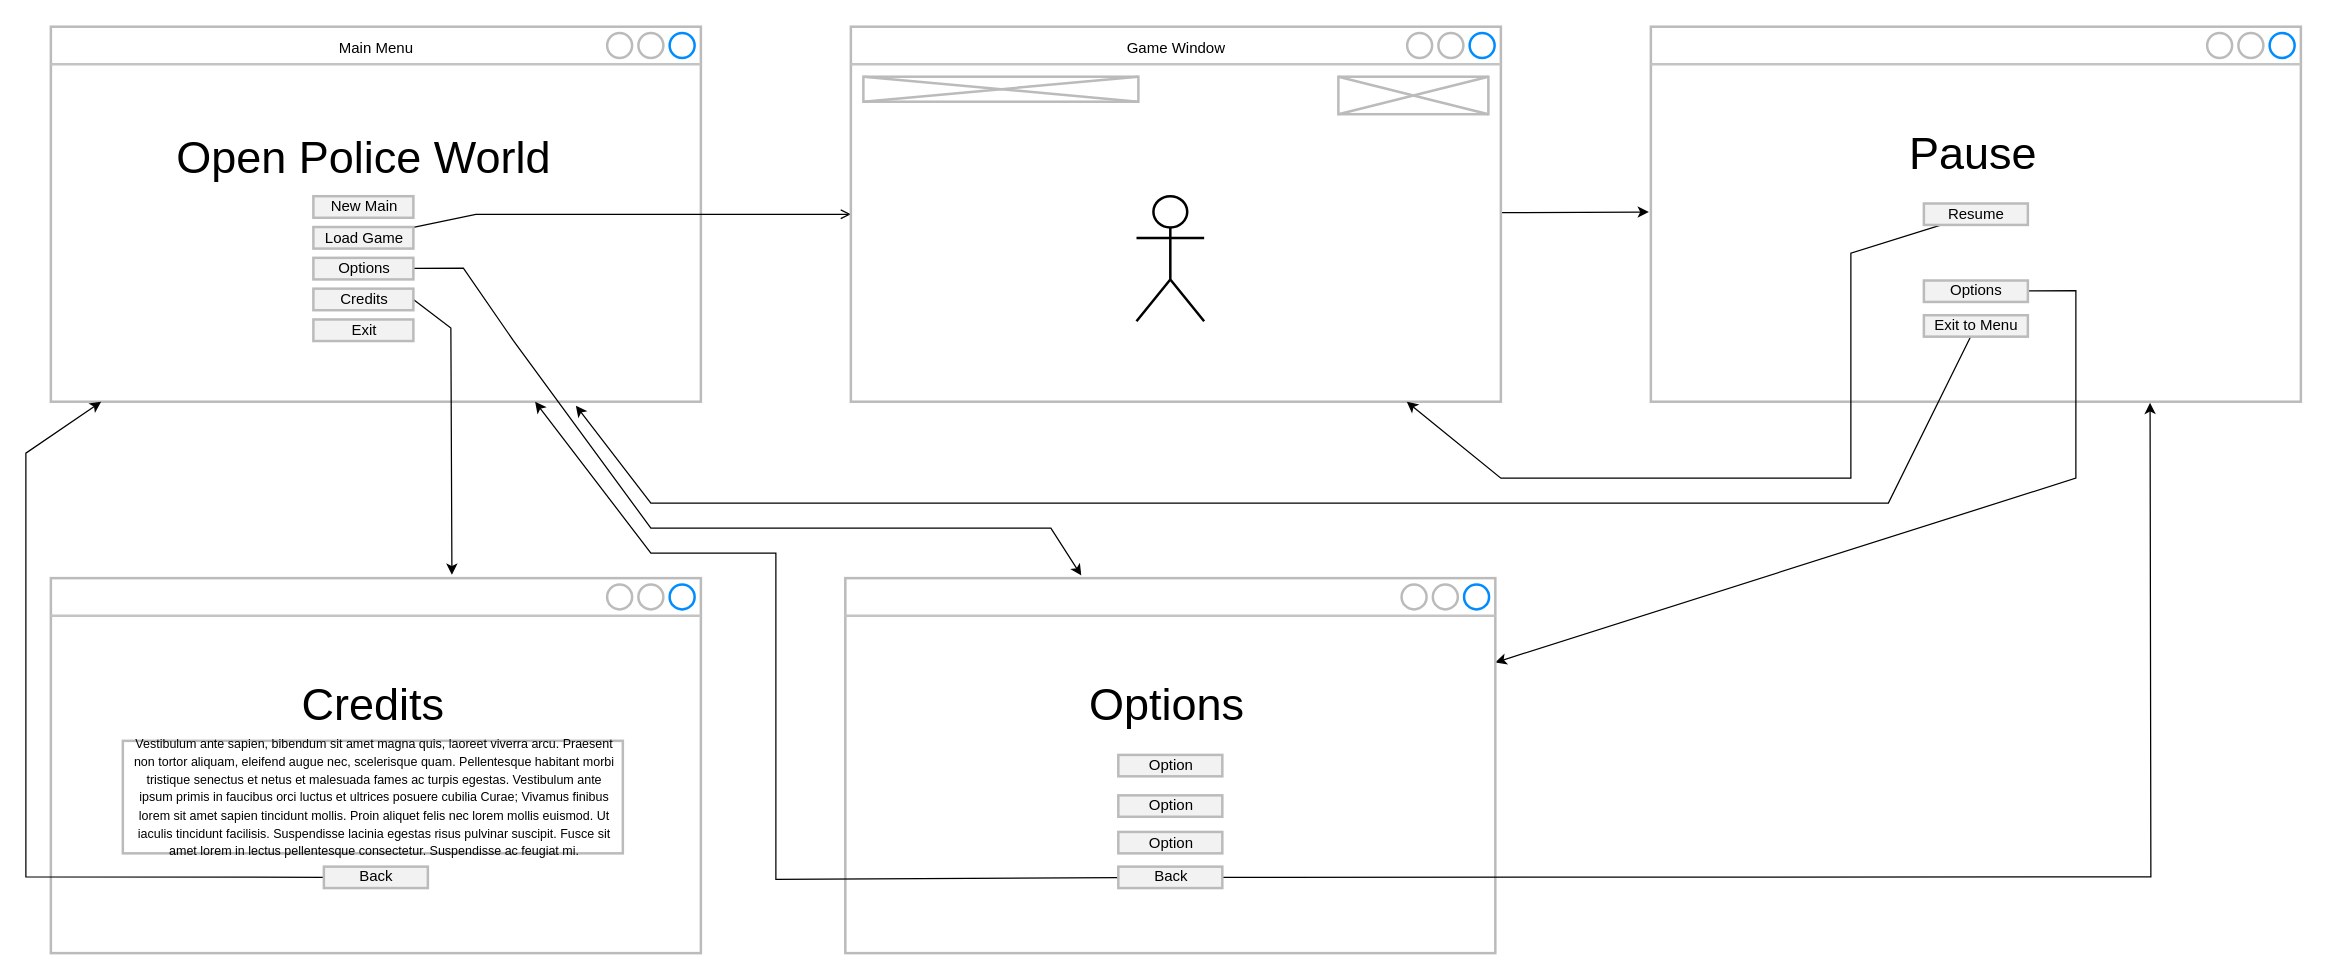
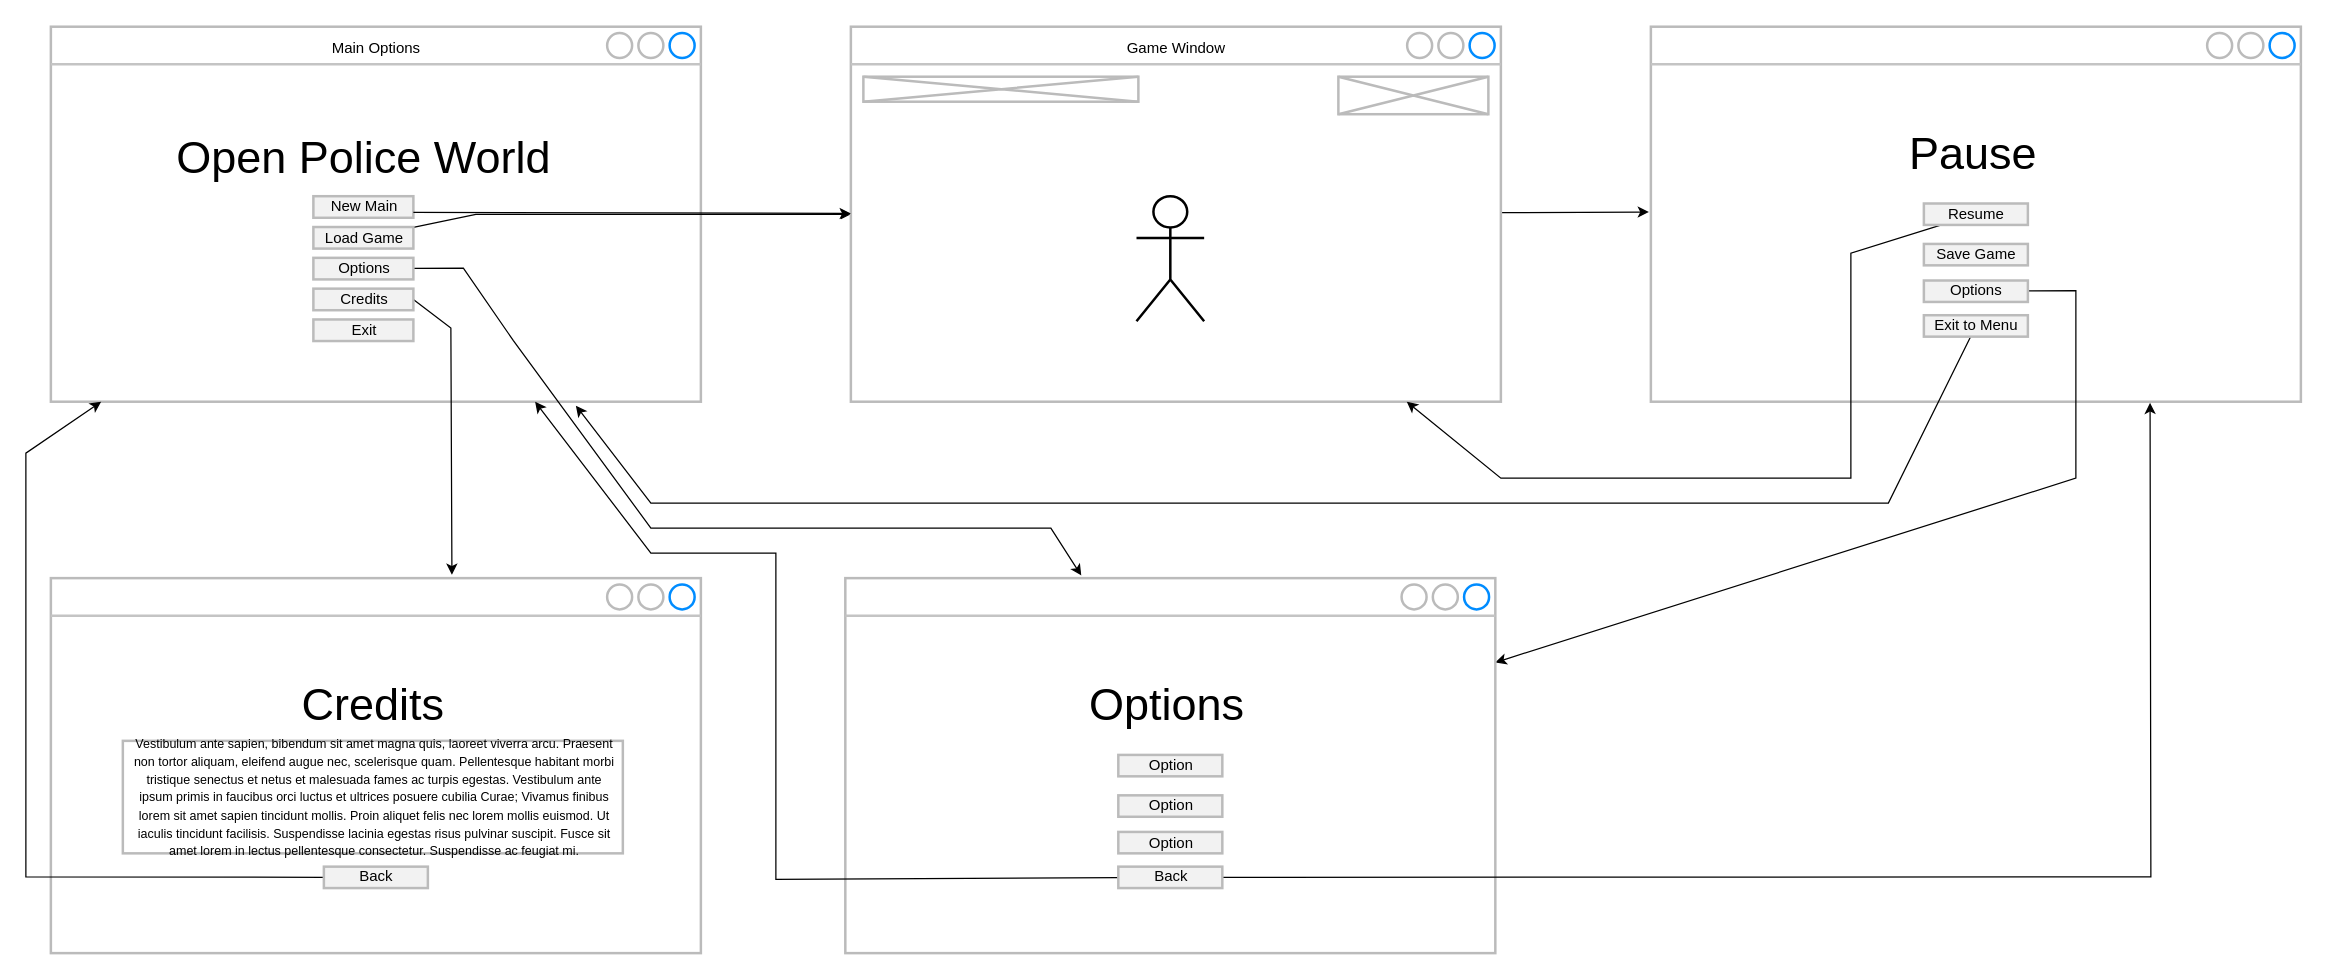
node "Main Menu": label "Main Menu" -> "Main Options"
edge "New Main" -> "Game Window": added
node "Save Game": added
